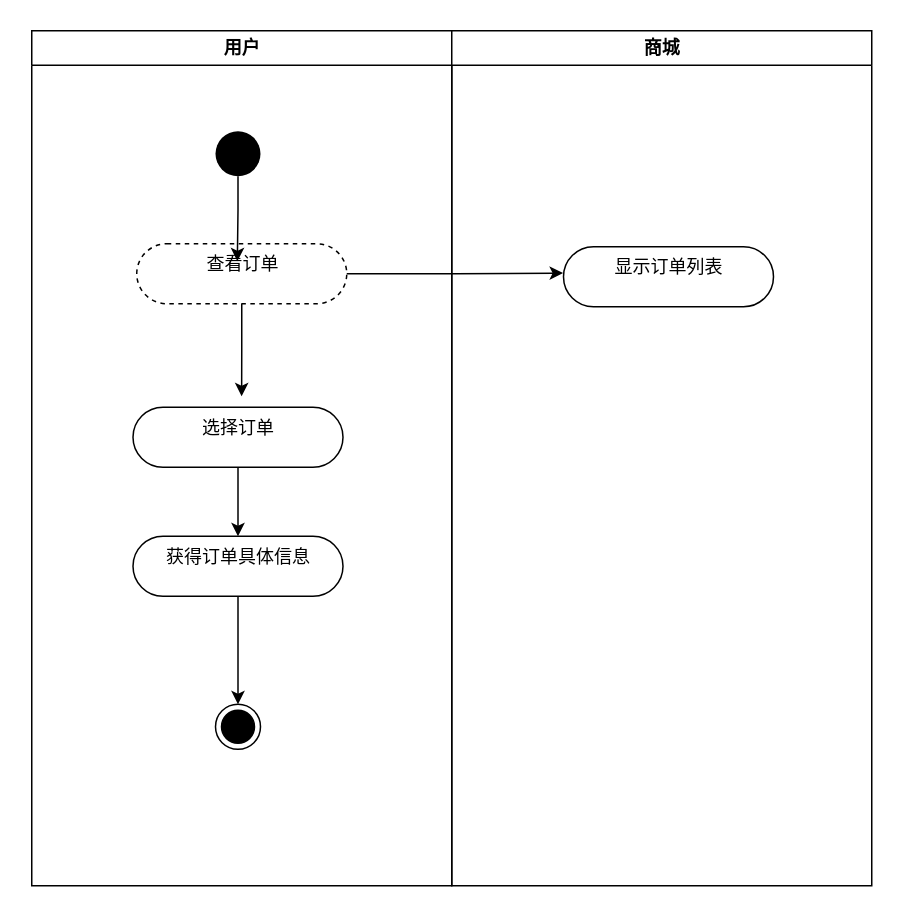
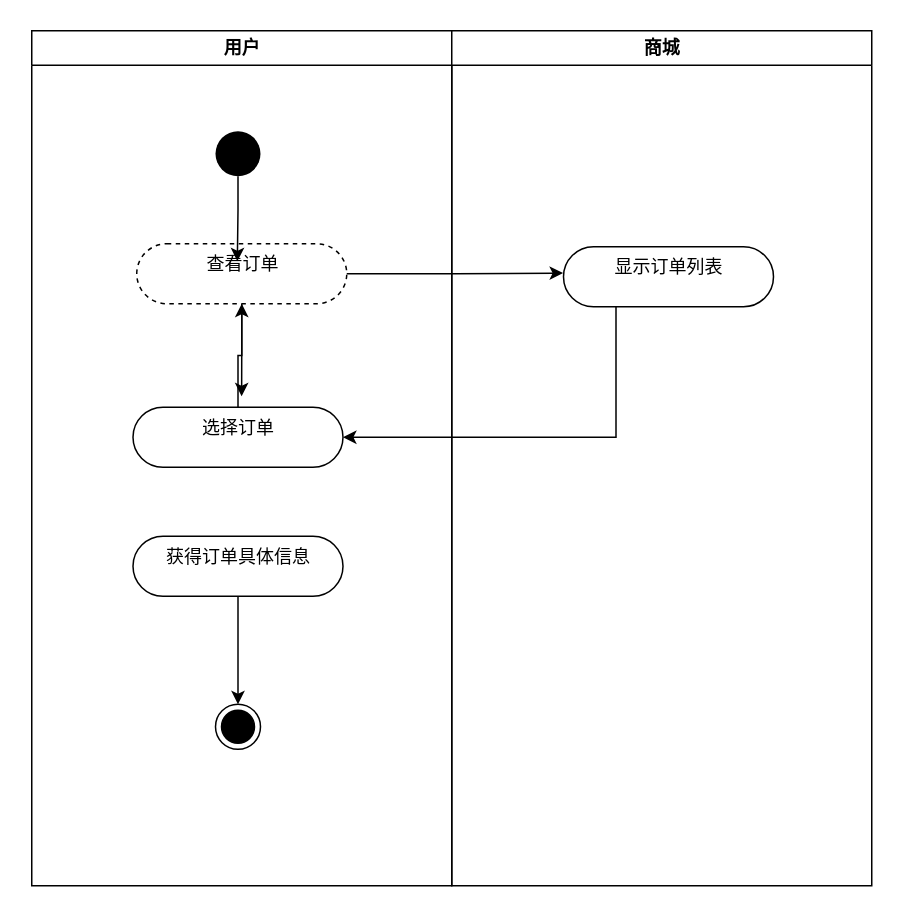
edge "显示订单列表" -> "选择订单": added
edge "选择订单" -> "获得订单具体信息": now "选择订单" -> "查看订单"
